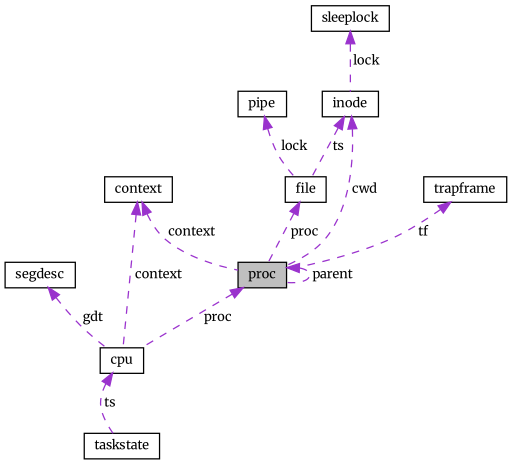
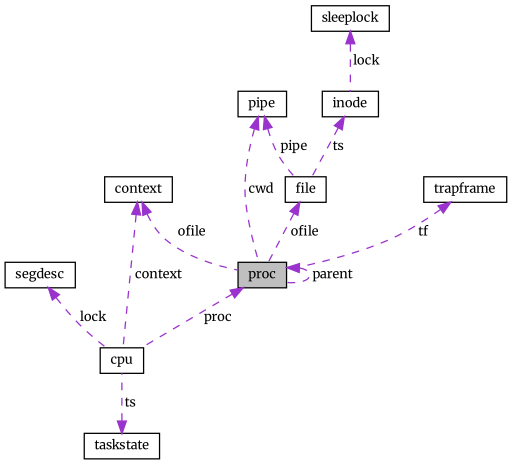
edge "file" -> "pipe": label " lock" -> " pipe"
edge "proc" -> "inode": now "proc" -> "pipe"
edge "proc" -> "context": label " context" -> " ofile"
edge "proc" -> "file": label " proc" -> " ofile"
edge "cpu" -> "segdesc": label " gdt" -> " lock"
edge "taskstate" -> "cpu": reversed
